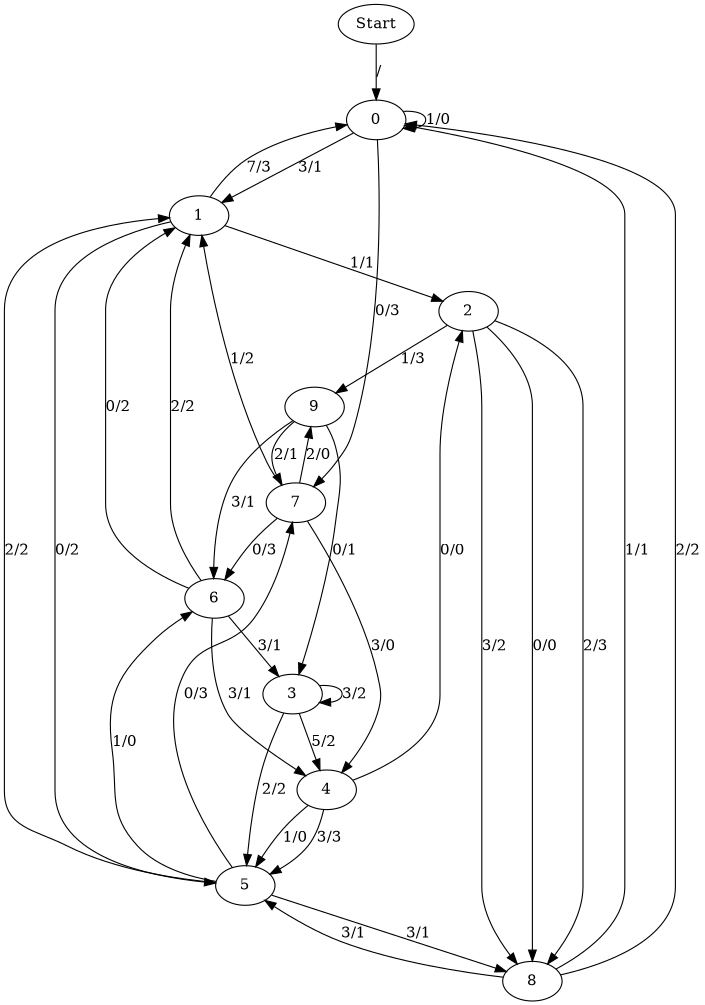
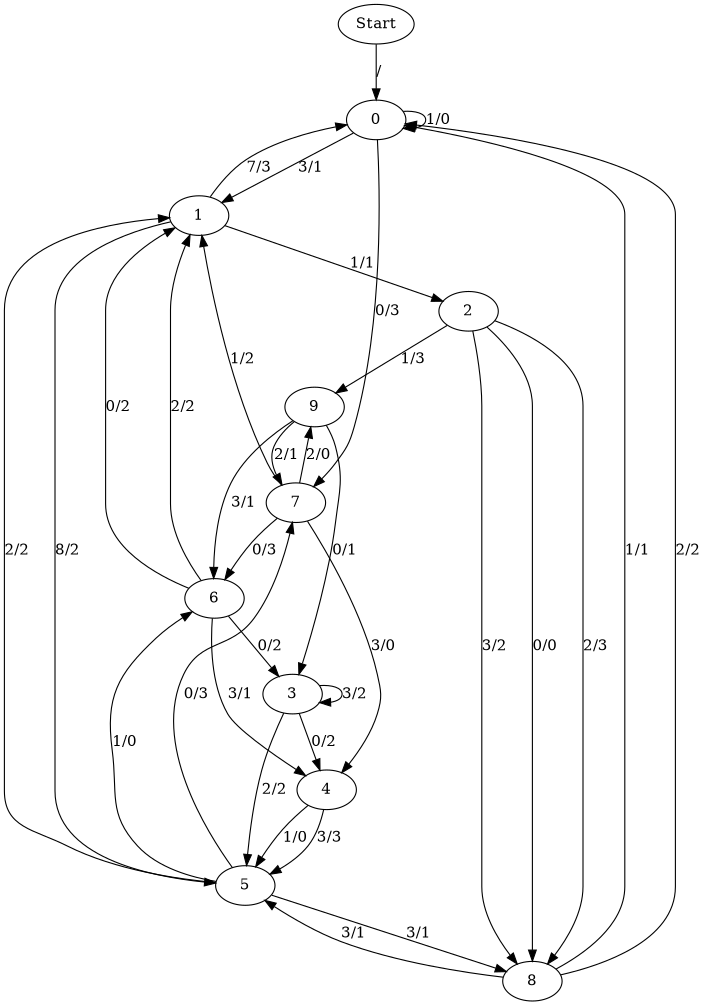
edge "1" -> "5": label "0/2" -> "8/2"
edge "4" -> "2": removed, label "0/0"
edge "6" -> "3": label "3/1" -> "0/2"
edge "3" -> "4": label "5/2" -> "0/2"
